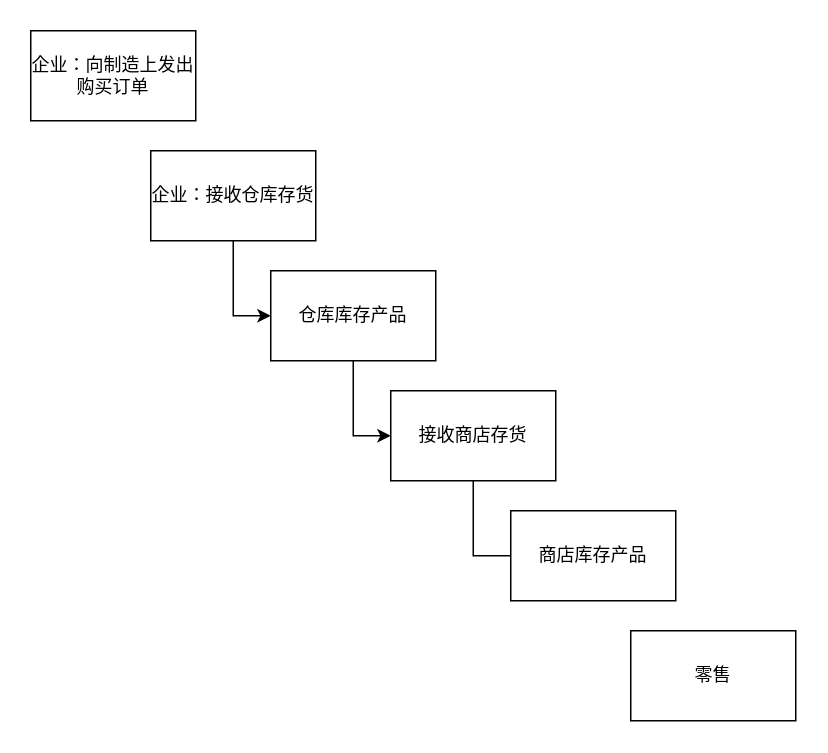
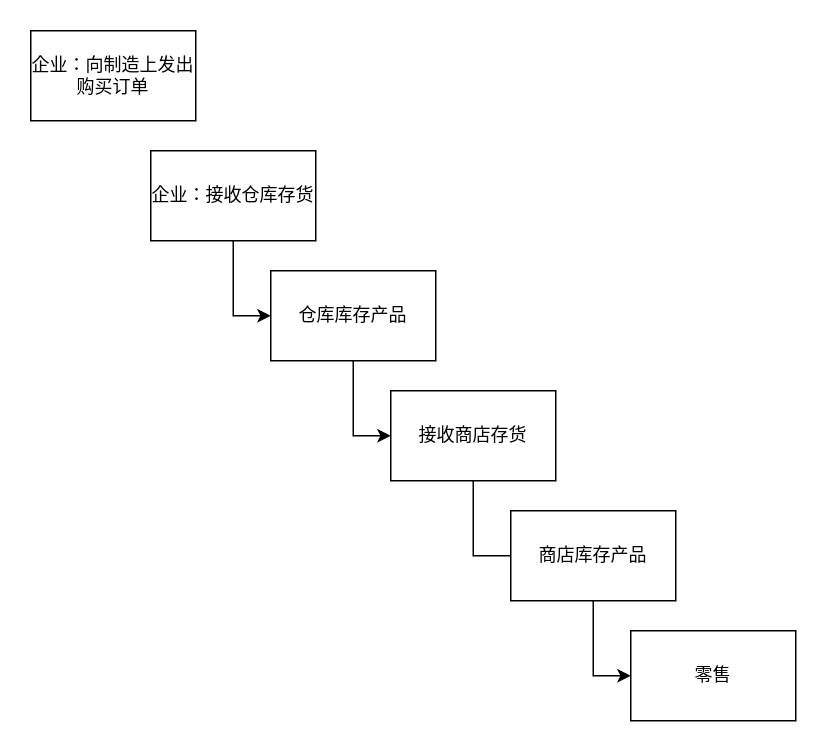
edge "商店库存产品" -> "零售": added
